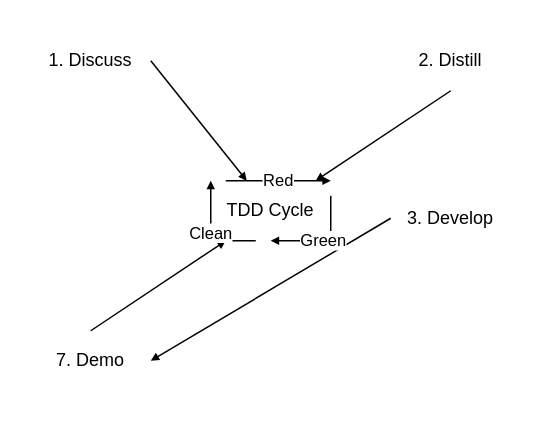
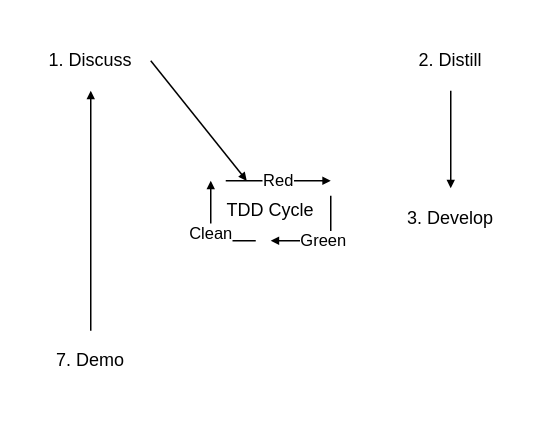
edge "2. Distill" -> "TDD Cycle": now "2. Distill" -> "3. Develop"
edge "7. Demo" -> "TDD Cycle": now "7. Demo" -> "1. Discuss"
edge "3. Develop" -> "7. Demo": removed
